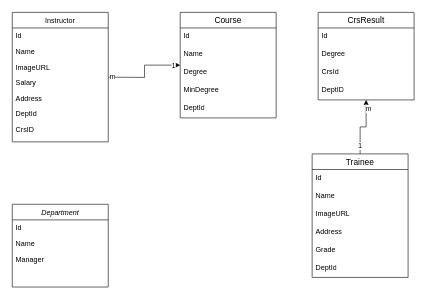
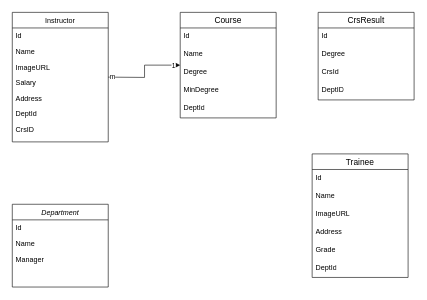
edge "Trainee" -> "CrsResult": removed, labels "1", "m"
